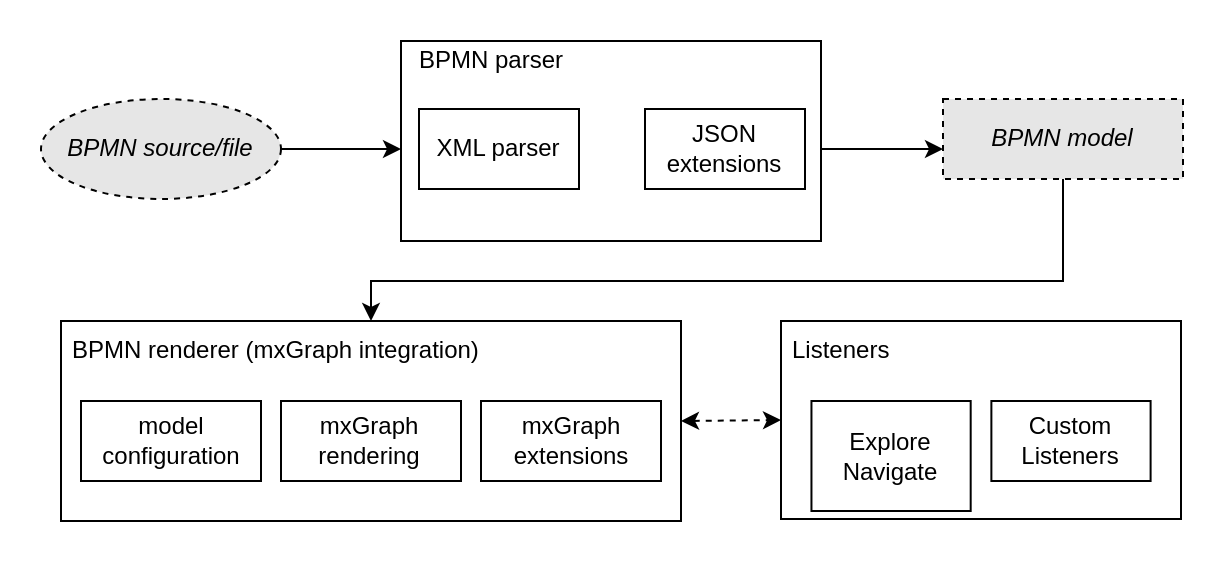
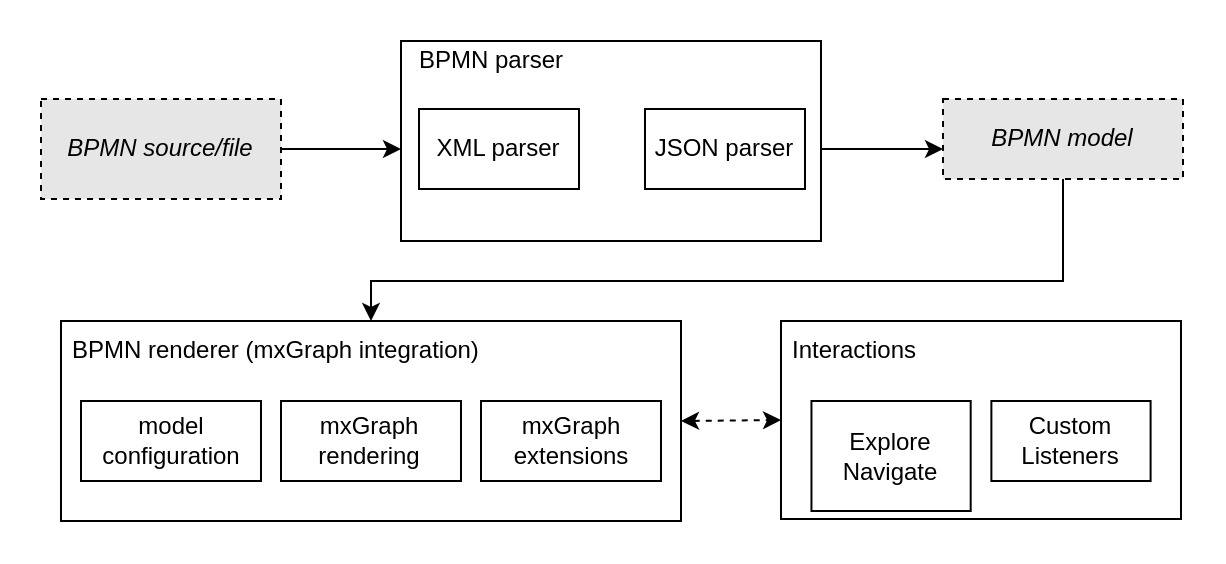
node "BPMN source/file": shape ellipse -> rectangle
node "JSON extensions": label "JSON extensions" -> "JSON parser"
node "Listeners": label "Listeners" -> "Interactions"
